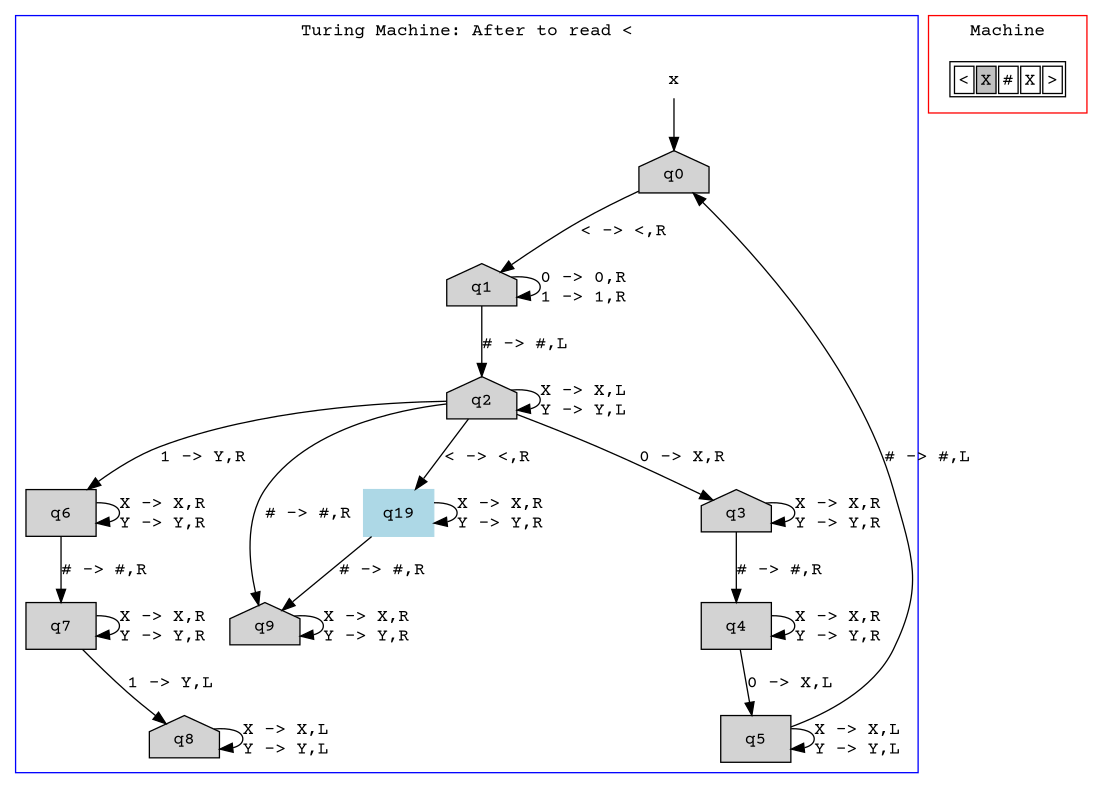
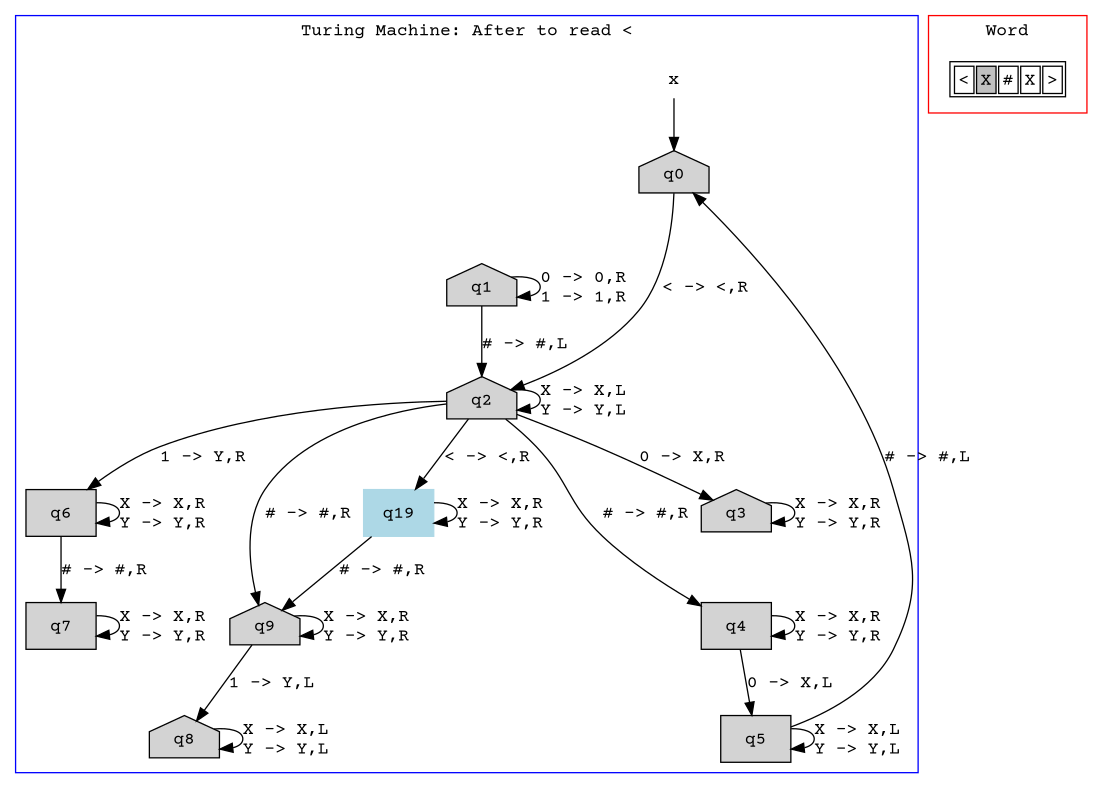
cluster "Machine": label "Machine" -> "Word"
edge "q0" -> "q1": now "q0" -> "q2"
edge "q3" -> "q4": now "q2" -> "q4"
edge "q7" -> "q8": now "q9" -> "q8"
